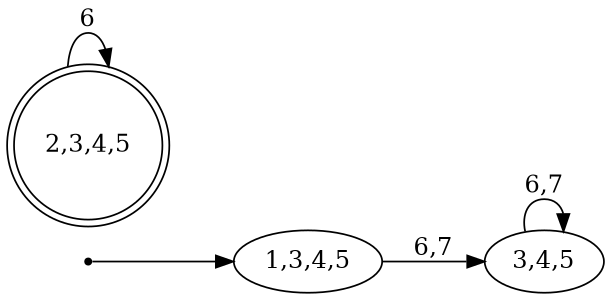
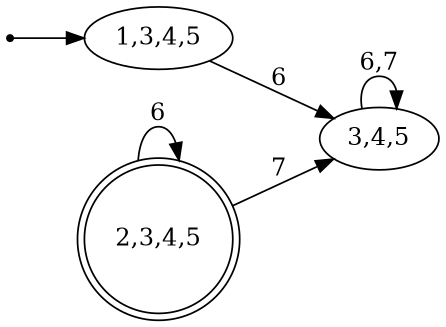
edge "2,3,4,5" -> "3,4,5": added, label "7"
edge "1,3,4,5" -> "3,4,5": label "6,7" -> "6"
